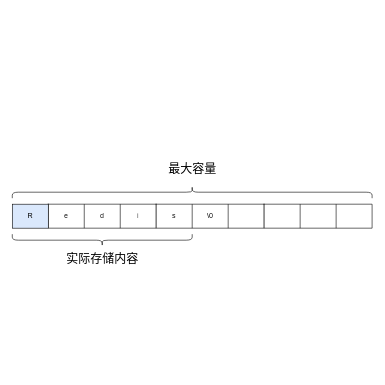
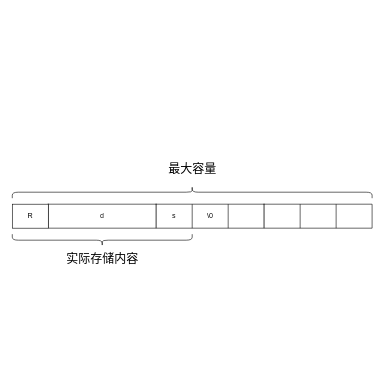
node "R": fillcolor #dae8fc -> #ffffff
node "e": removed
node "i": removed
